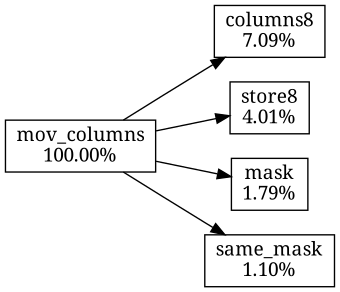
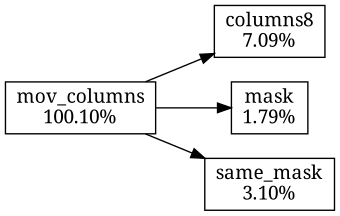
node "store8 4.01%": removed
node "mov_columns 100.00%": label "mov_columns 100.00%" -> "mov_columns 100.10%"
node "same_mask 1.10%": label "same_mask 1.10%" -> "same_mask 3.10%"
